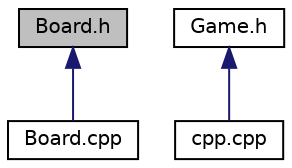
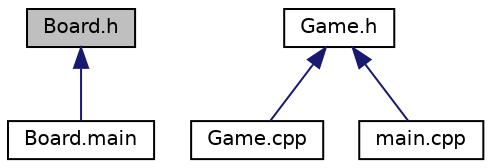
node "Board.cpp": label "Board.cpp" -> "Board.main"
node "cpp.cpp": label "cpp.cpp" -> "main.cpp"
node "Game.cpp": added
